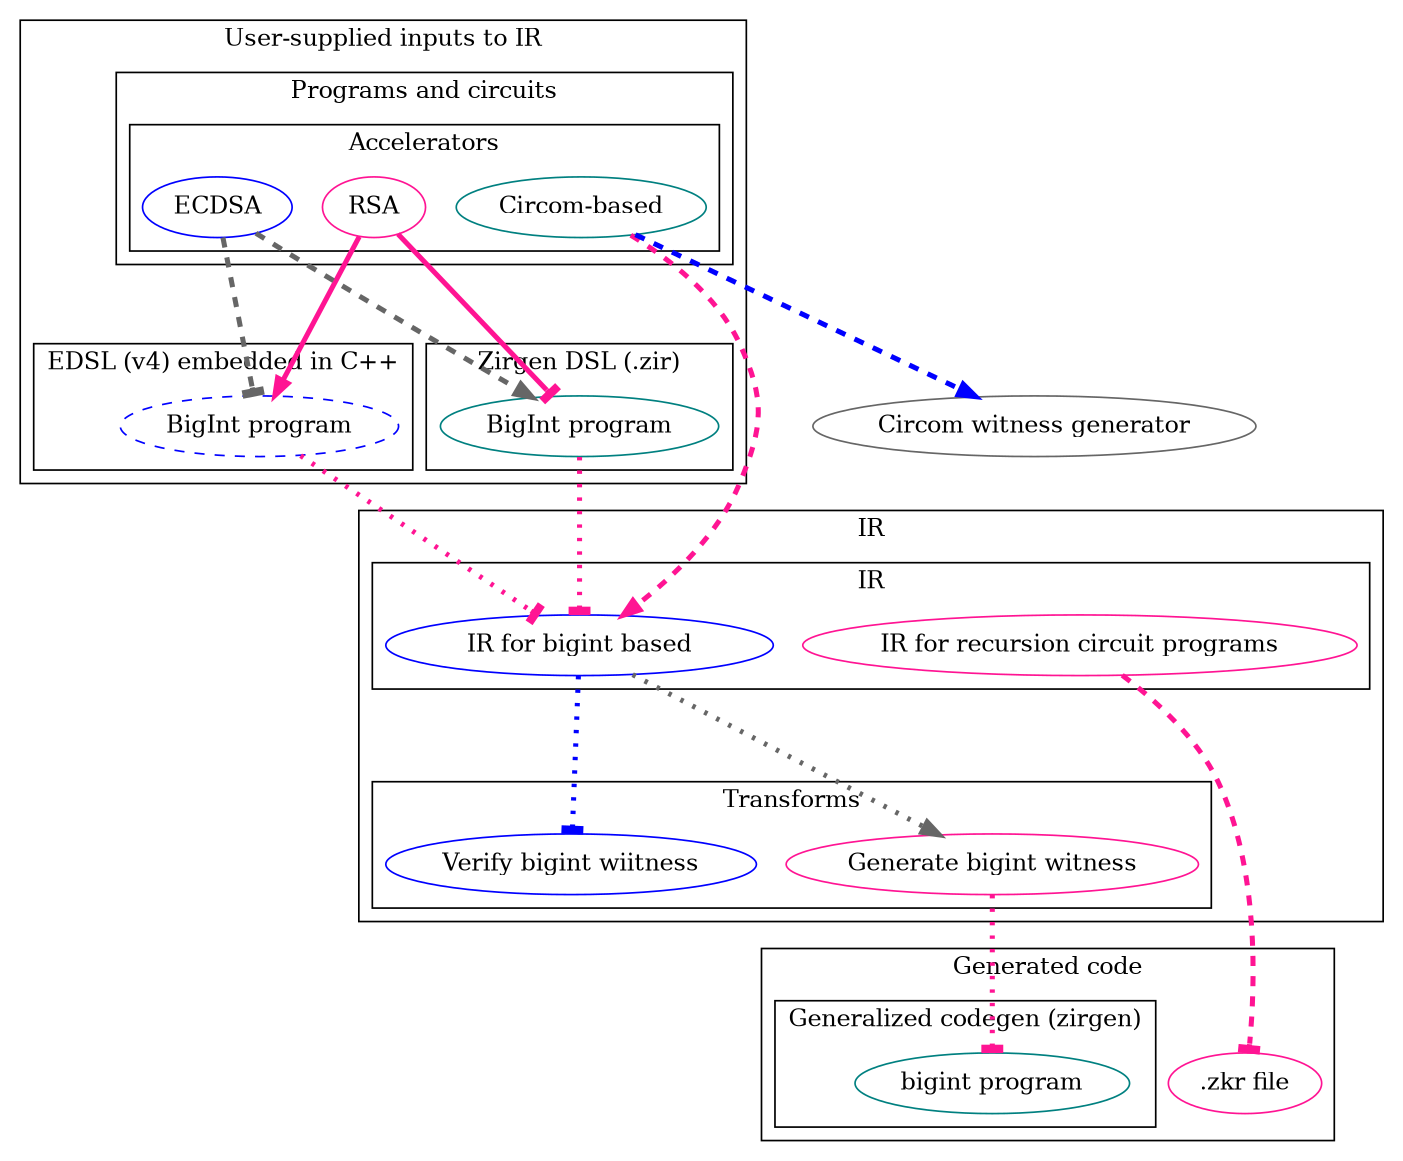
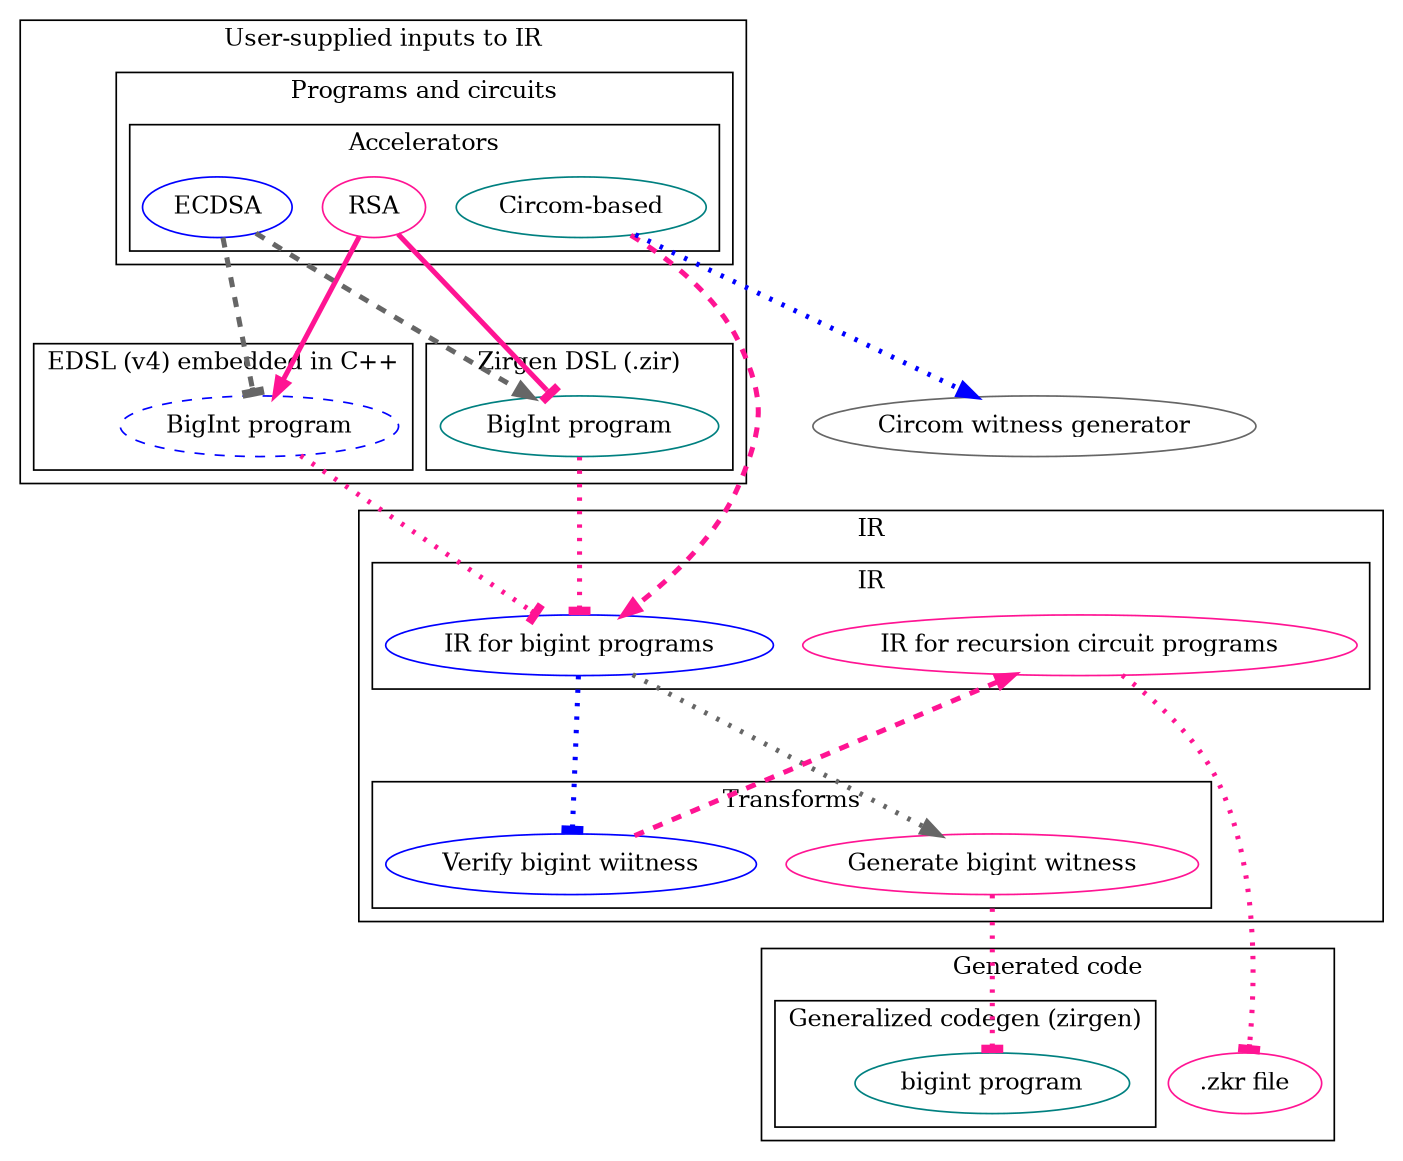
edge "Circom-based" -> "Circom witness generator": style dashed -> dotted
node "IR for bigint based": label "IR for bigint based" -> "IR for bigint programs"
edge "Verify bigint wiitness" -> "IR for recursion circuit programs": added
edge "IR for recursion circuit programs" -> ".zkr file": style dashed -> dotted
